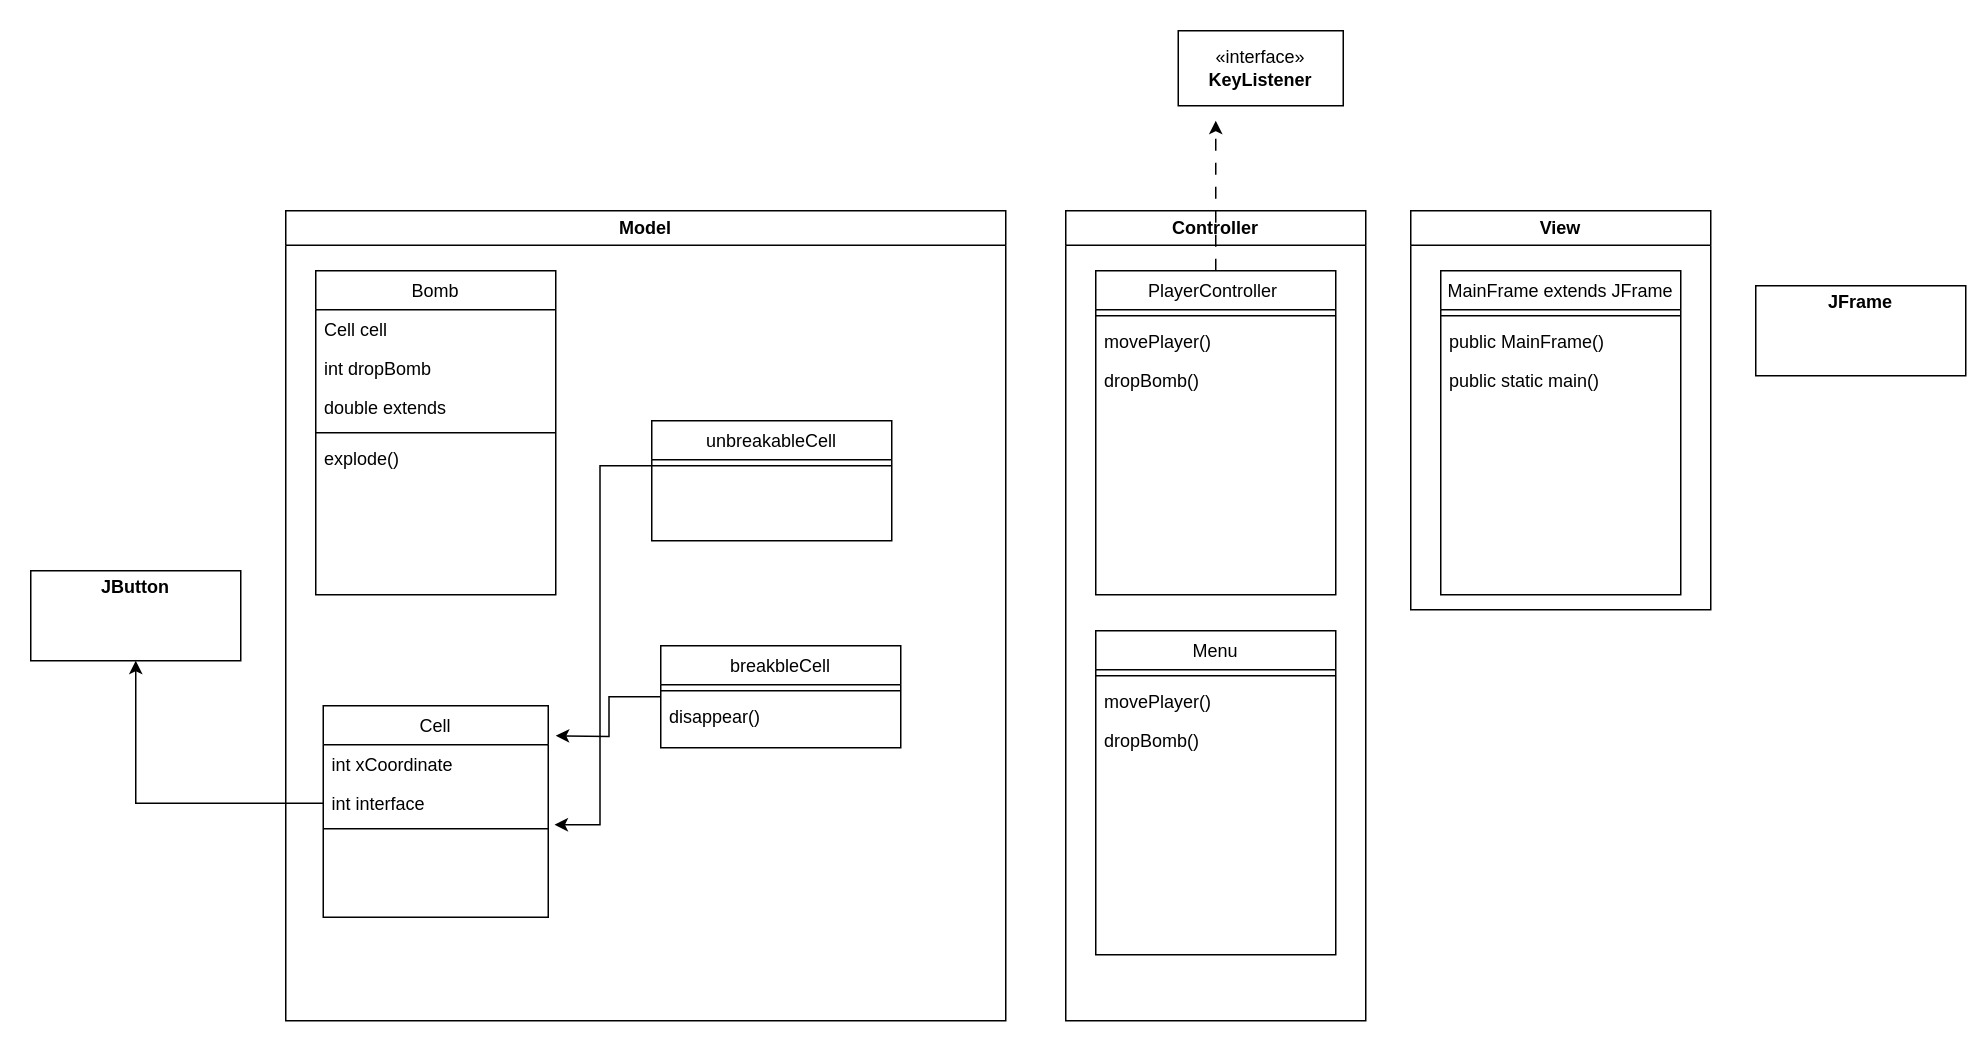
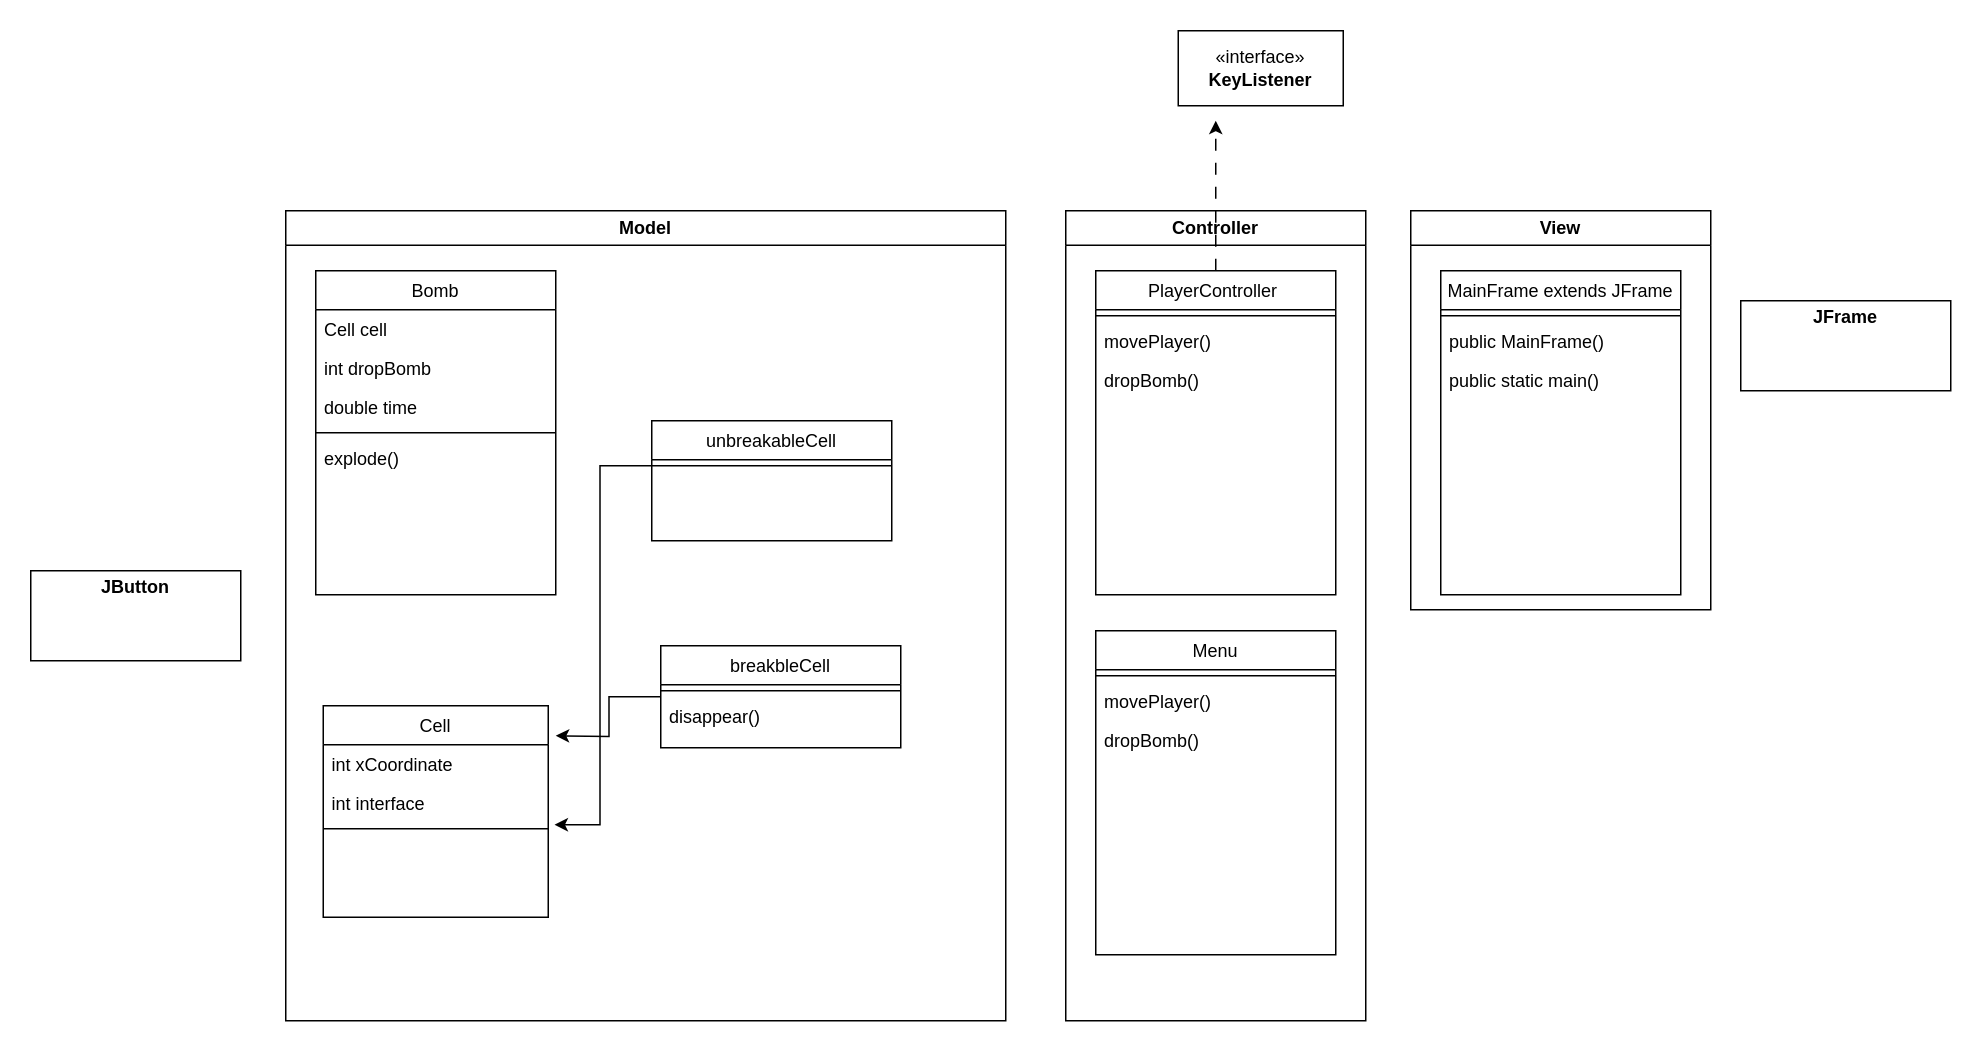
node "JFrame": moved (1861, 331) -> (1846, 346)
node "double extends": label "double extends" -> "double time"
edge "int interface" -> "JButton": removed
